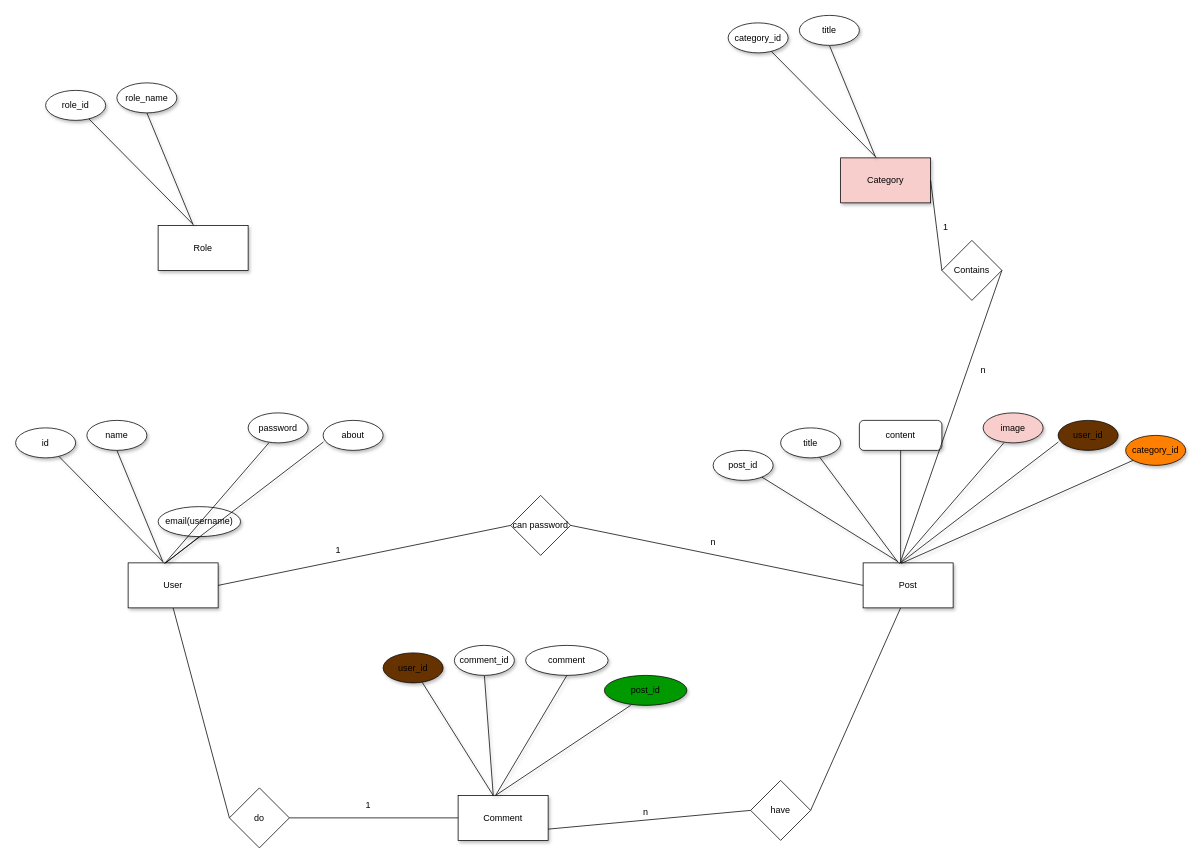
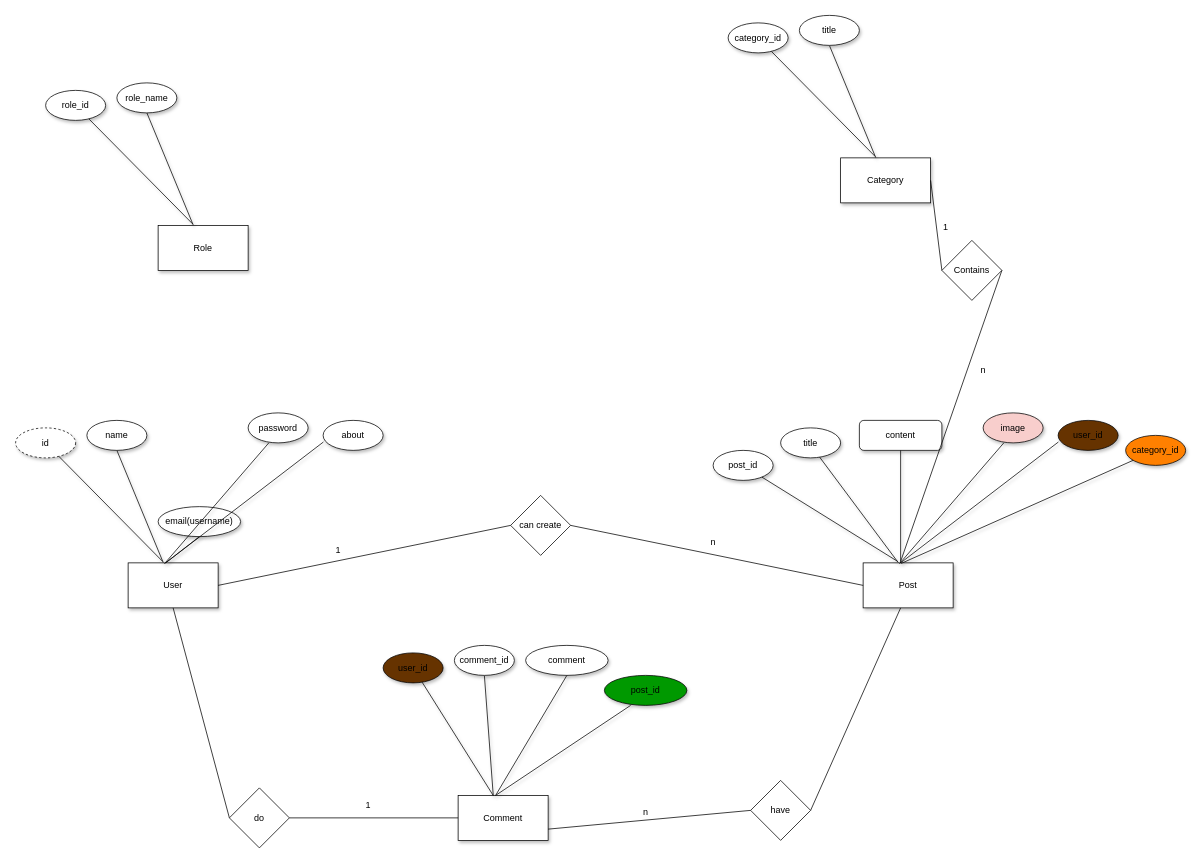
node "Category": fillcolor #f8cecc -> #ffffff
node "id": style solid -> dashed
node "can password": label "can password" -> "can create"
